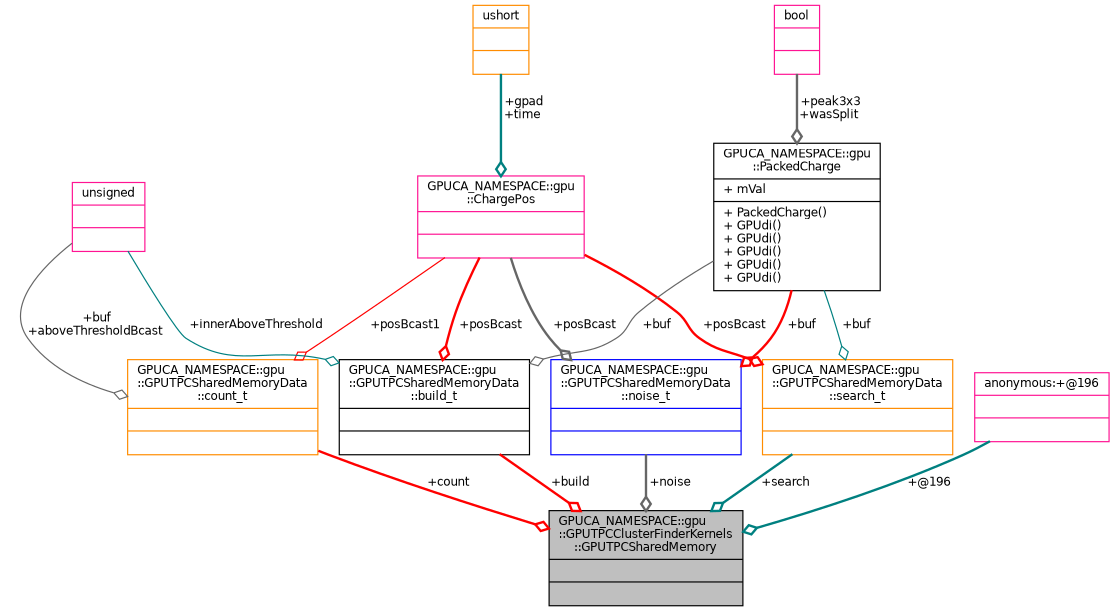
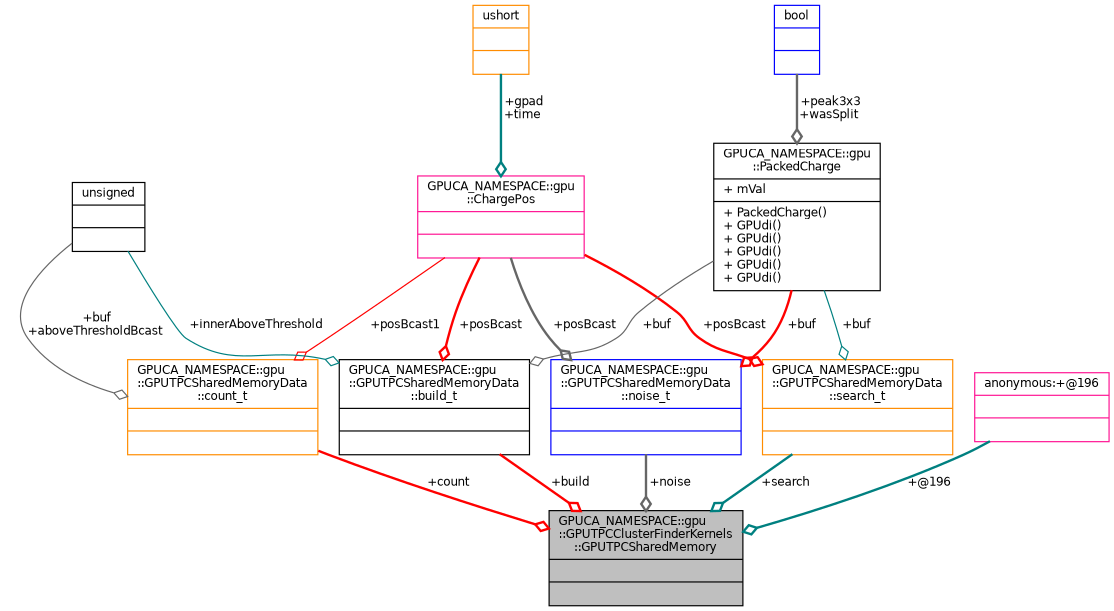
node "bool": color deeppink -> blue
node "unsigned": color deeppink -> black
